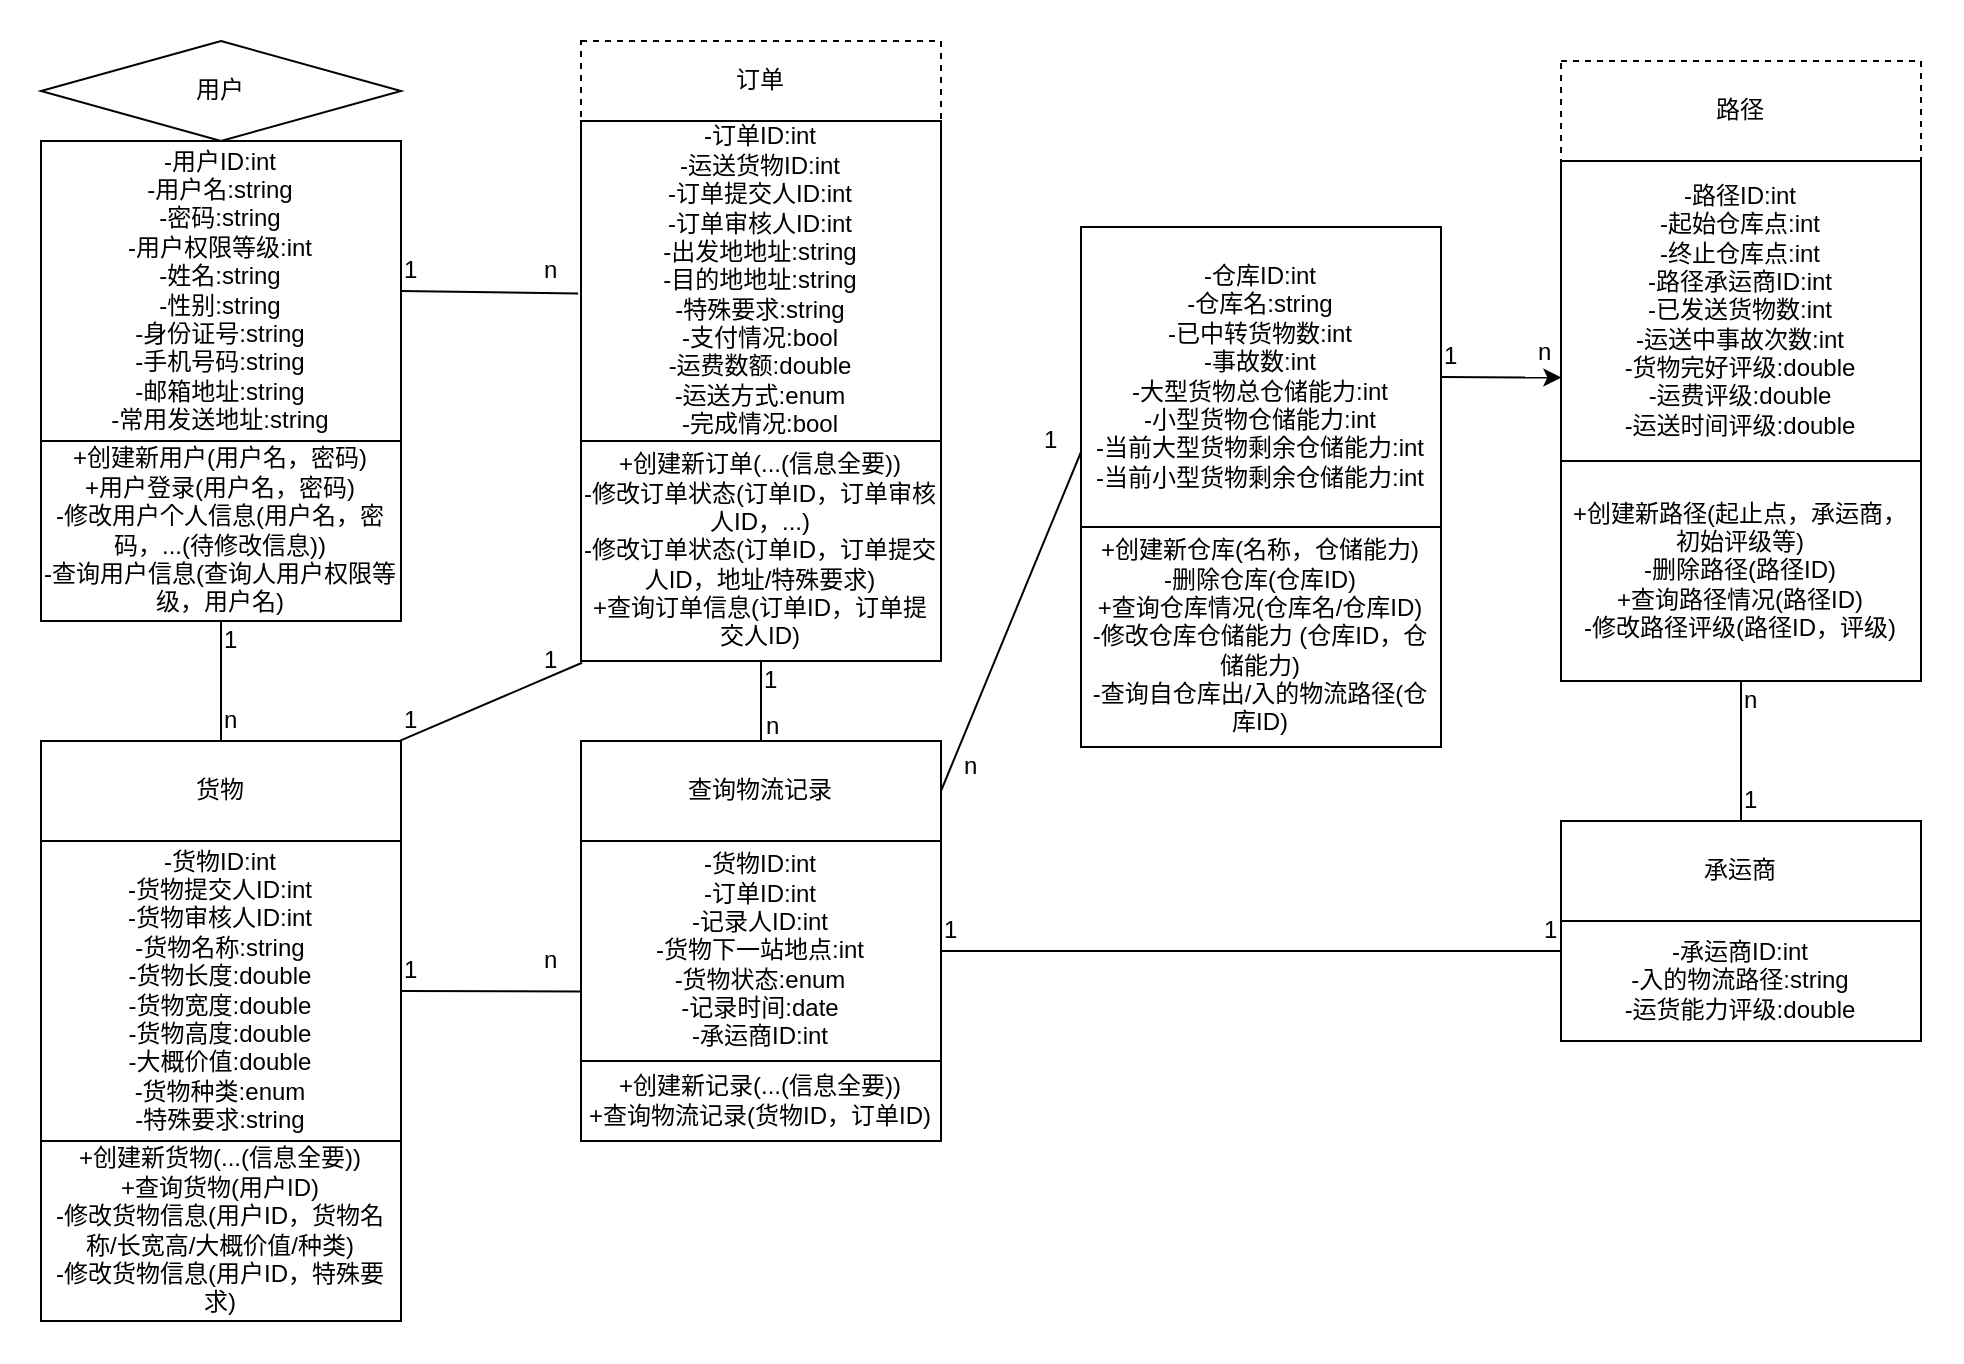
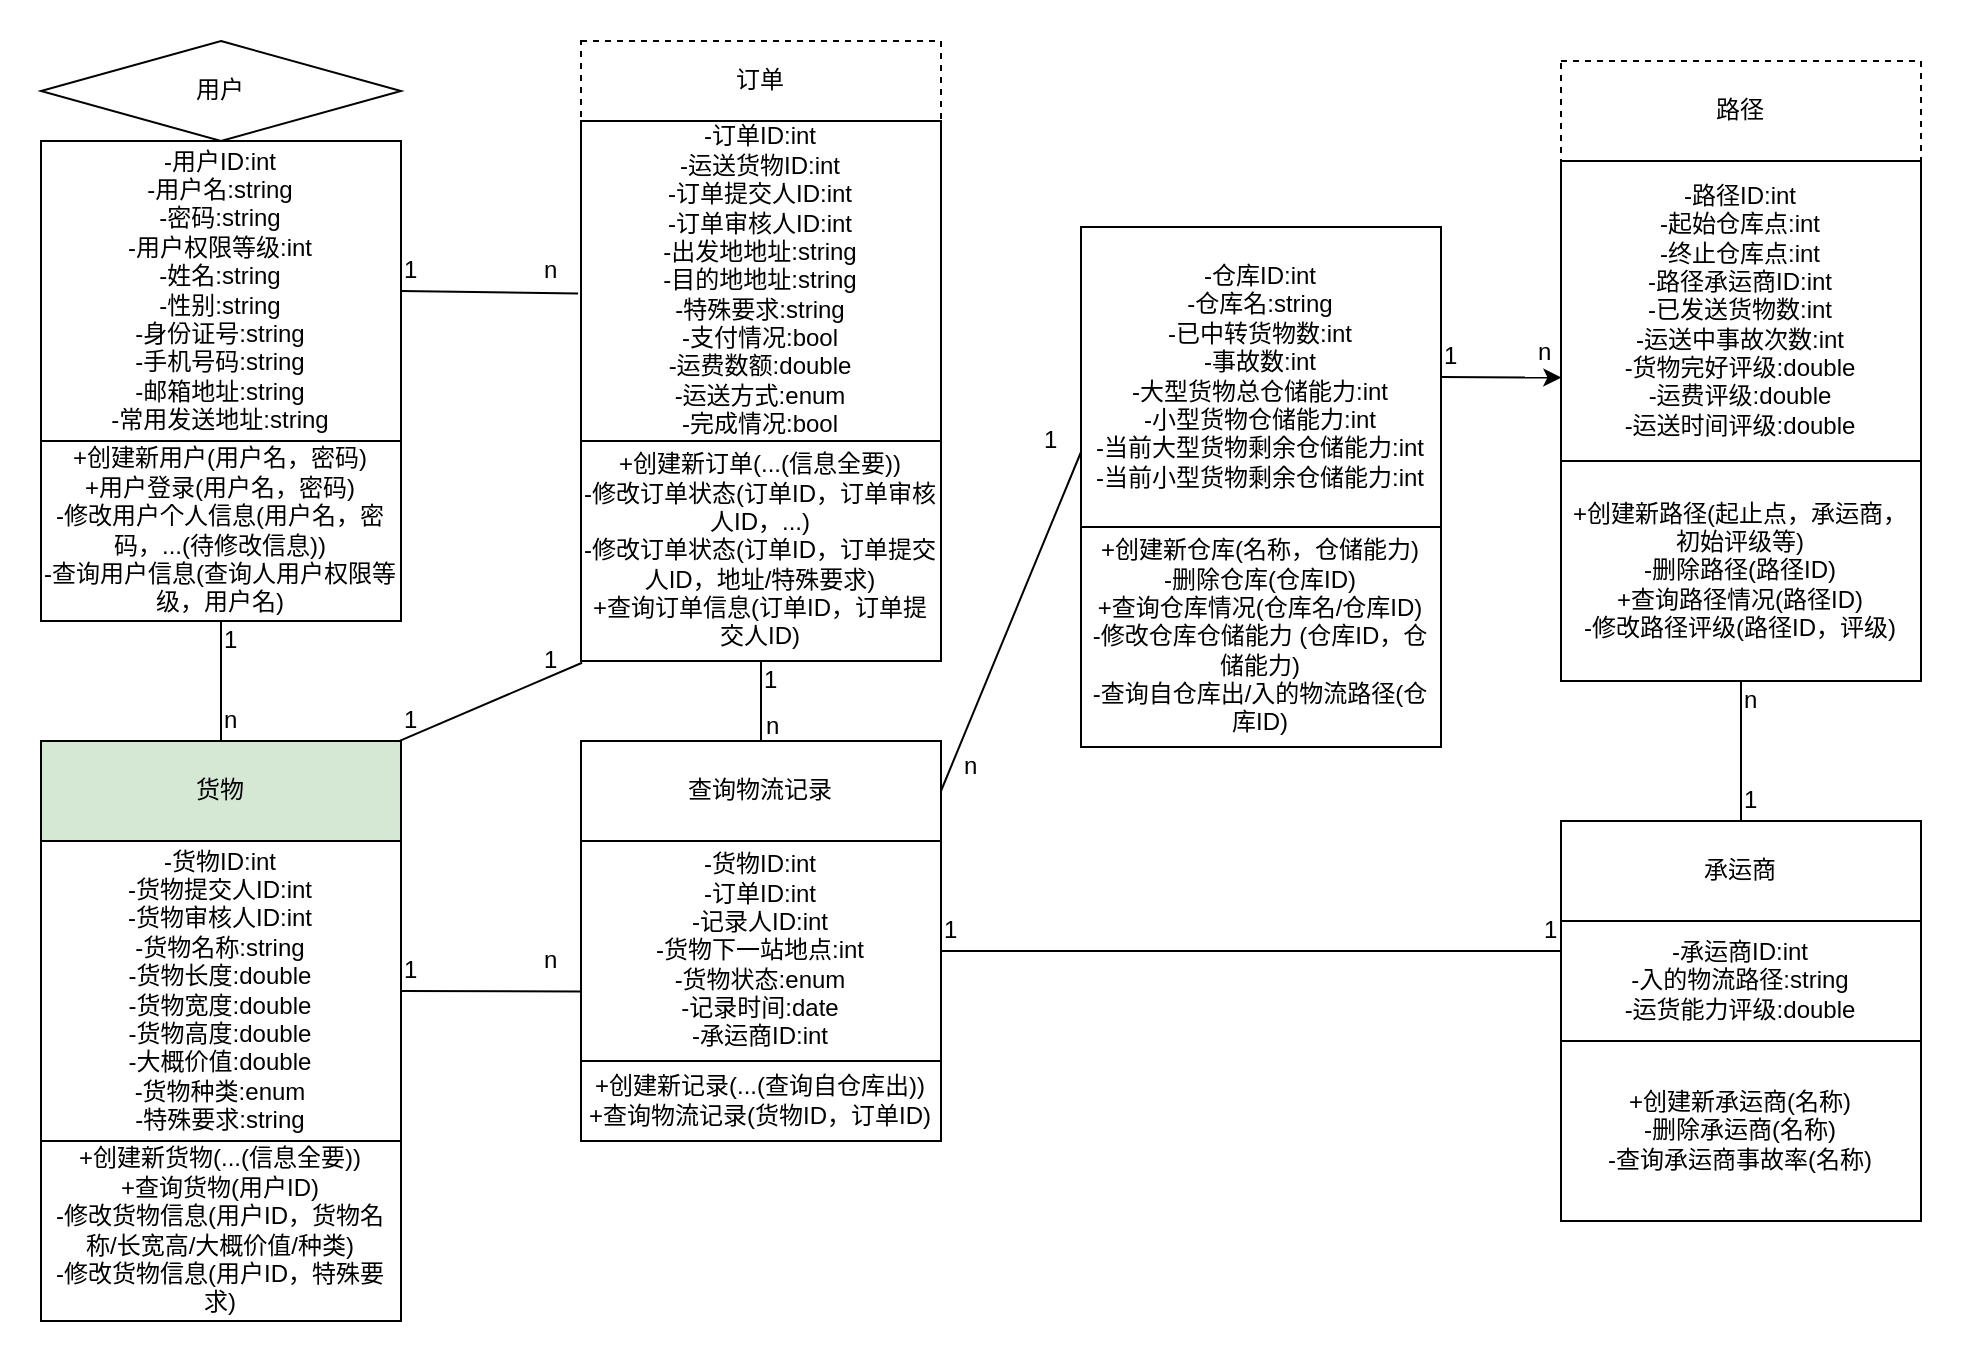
node "货物": fillcolor #ffffff -> #d5e8d4
node "+创建新记录(...(信息全要)) +查询物流记录(货物ID，订单ID)": label "+创建新记录(...(信息全要)) +查询物流记录(货物ID，订单ID)" -> "+创建新记录(...(查询自仓库出)) +查询物流记录(货物ID，订单ID)"
node "+创建新承运商(名称) -删除承运商(名称) -查询承运商事故率(名称)": added
